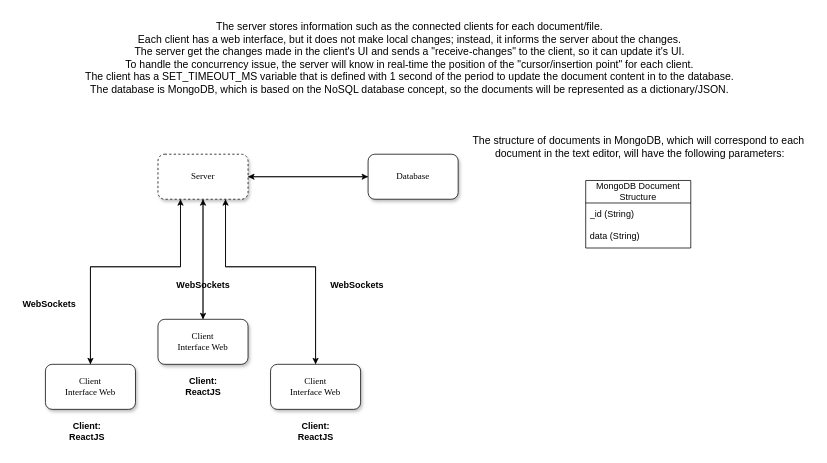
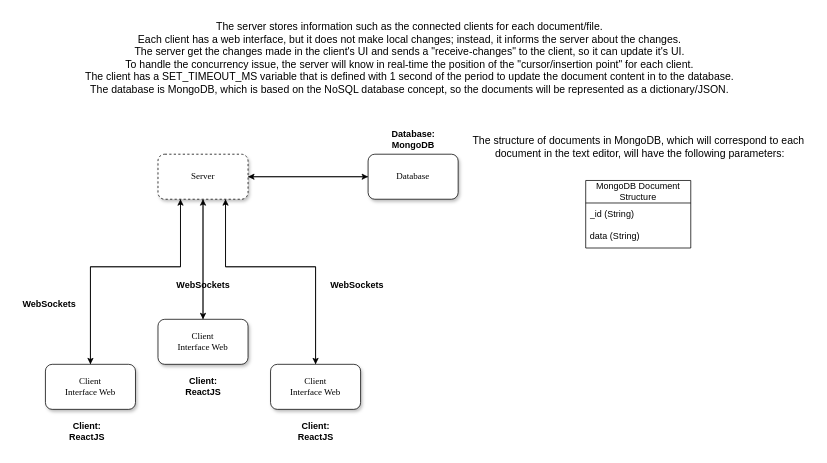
node "Database: MongoDB": added
